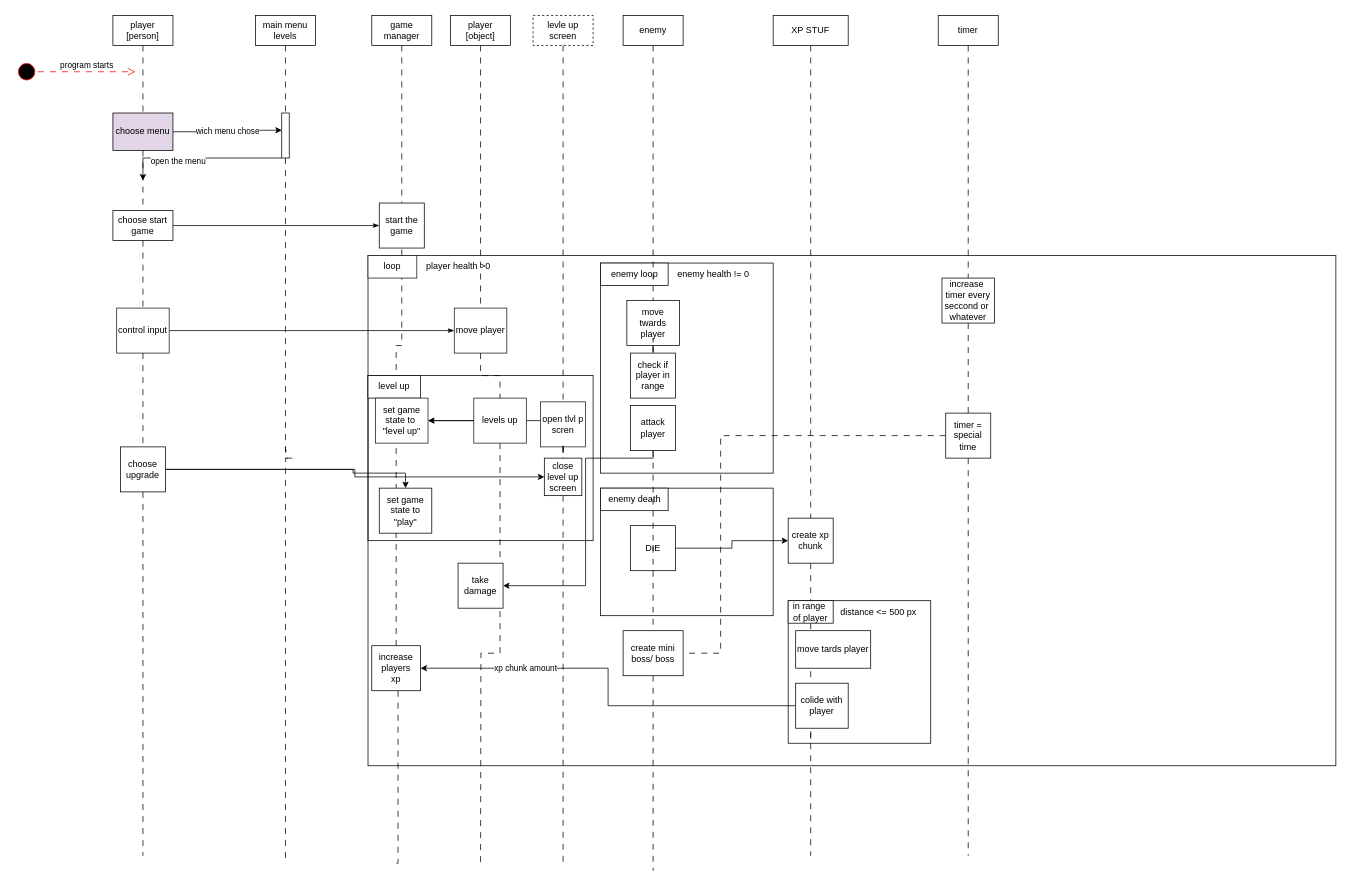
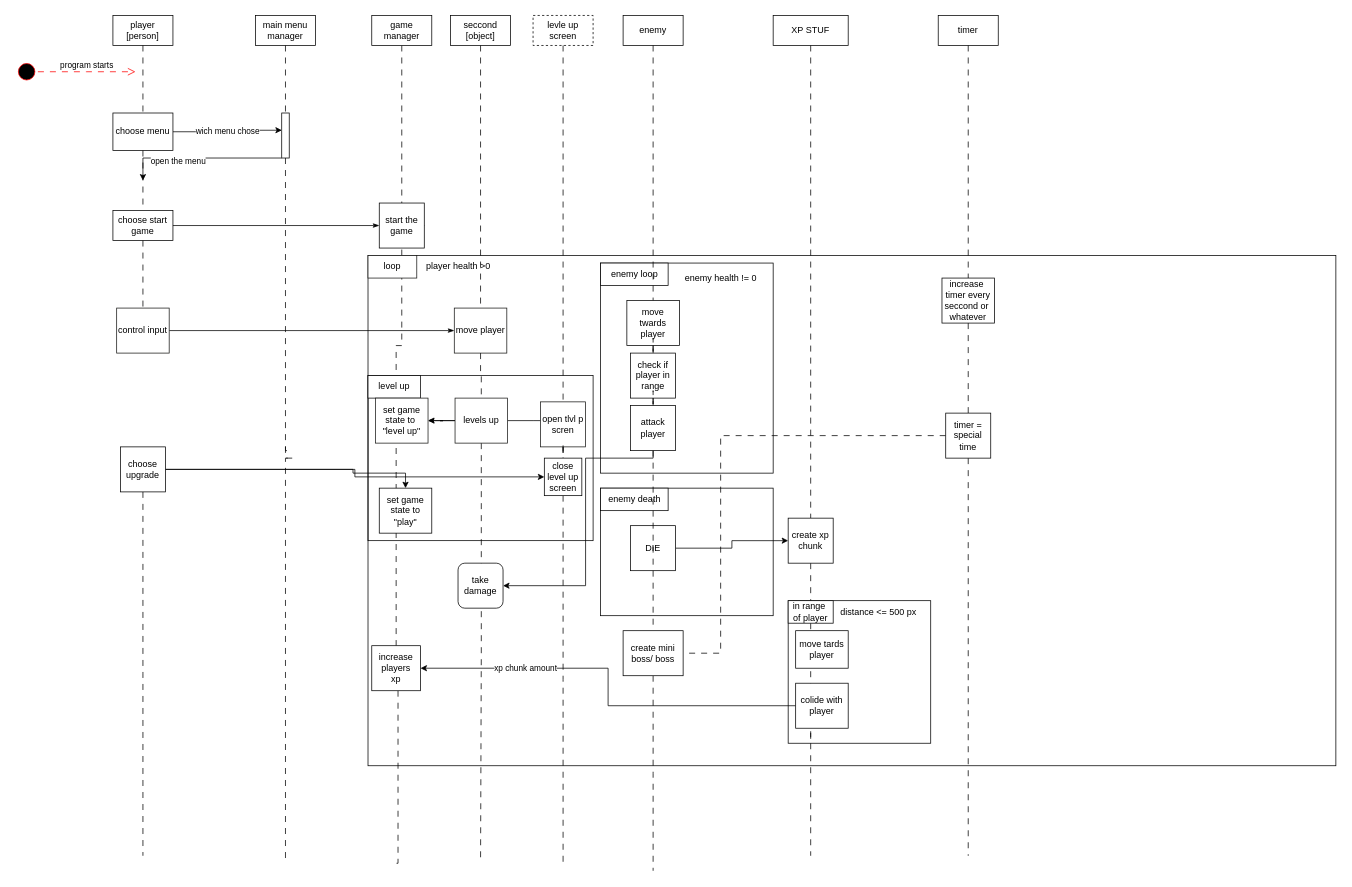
node "main menu levels": label "main menu levels" -> "main menu manager"
node "player [object]": label "player [object]" -> "seccond [object]"
node "choose menu": fillcolor #e1d5e7 -> #ffffff
node "enemy health != 0": moved (713, 274) -> (720, 278)
edge "check if player in range" -- "attack player": added
edge "control input" -- "choose upgrade": removed
node "levels up": moved (500, 420) -> (481, 420)
node "take damage": shape rectangle -> rounded rectangle
node "move tards player": size 75x38 -> 53x38
